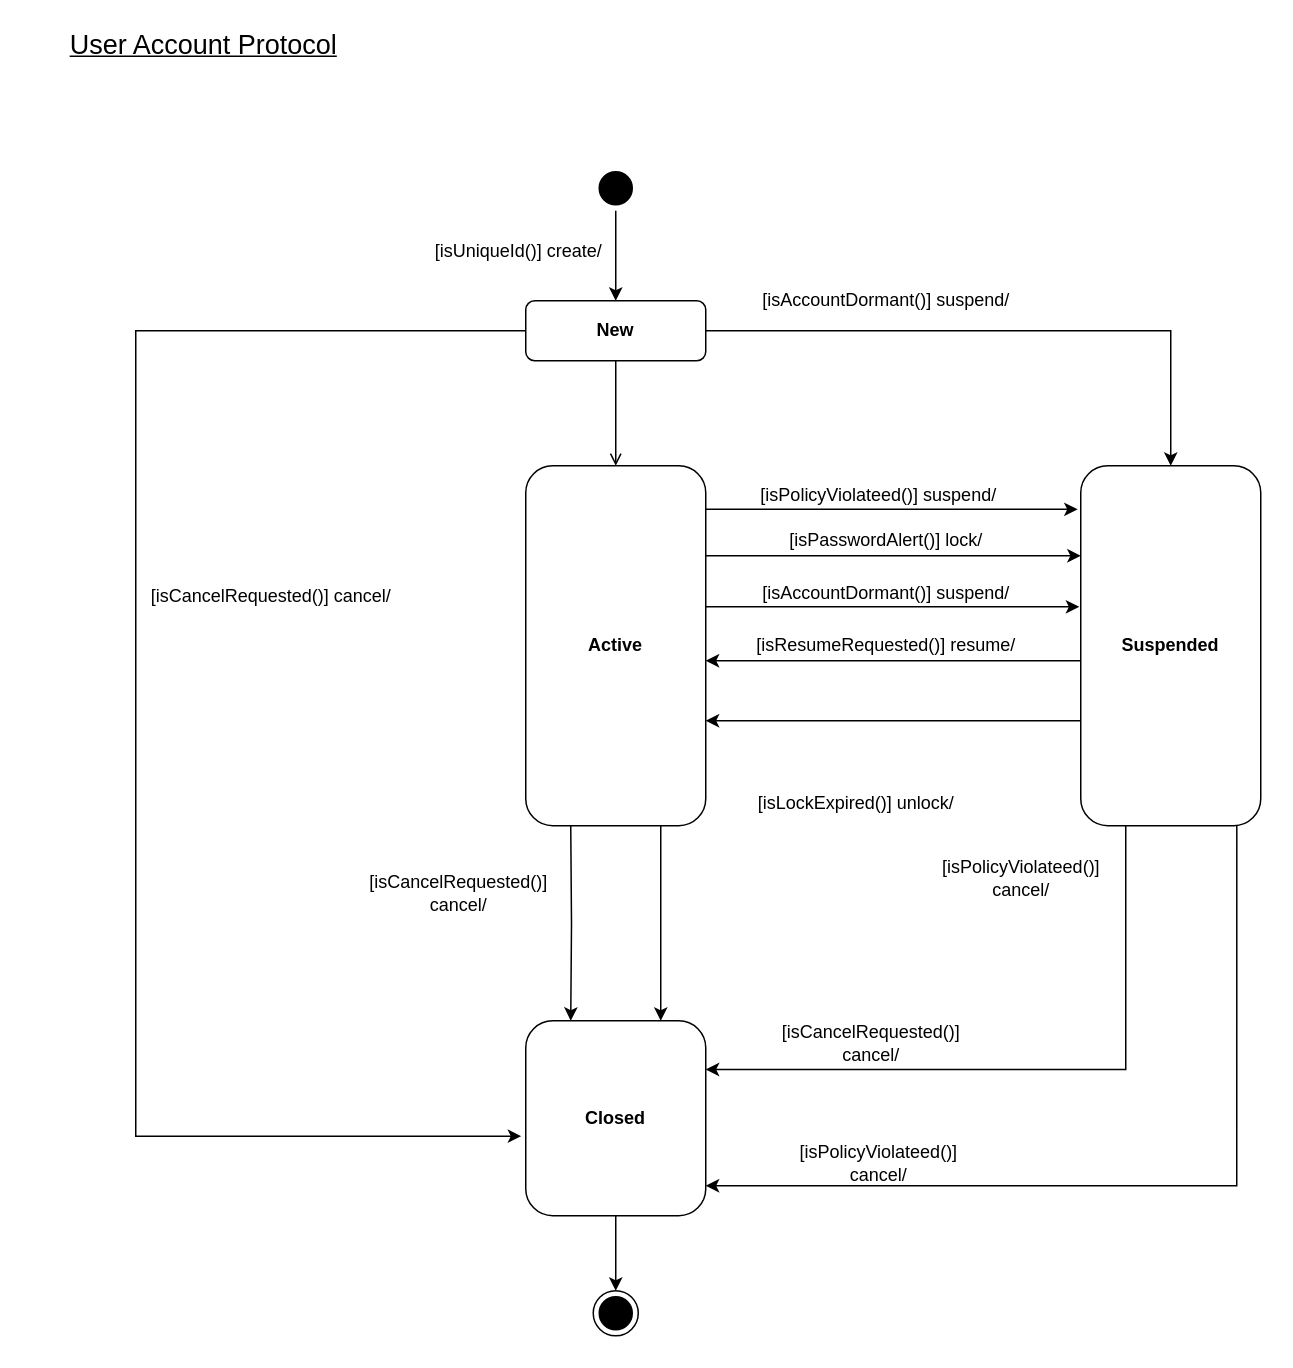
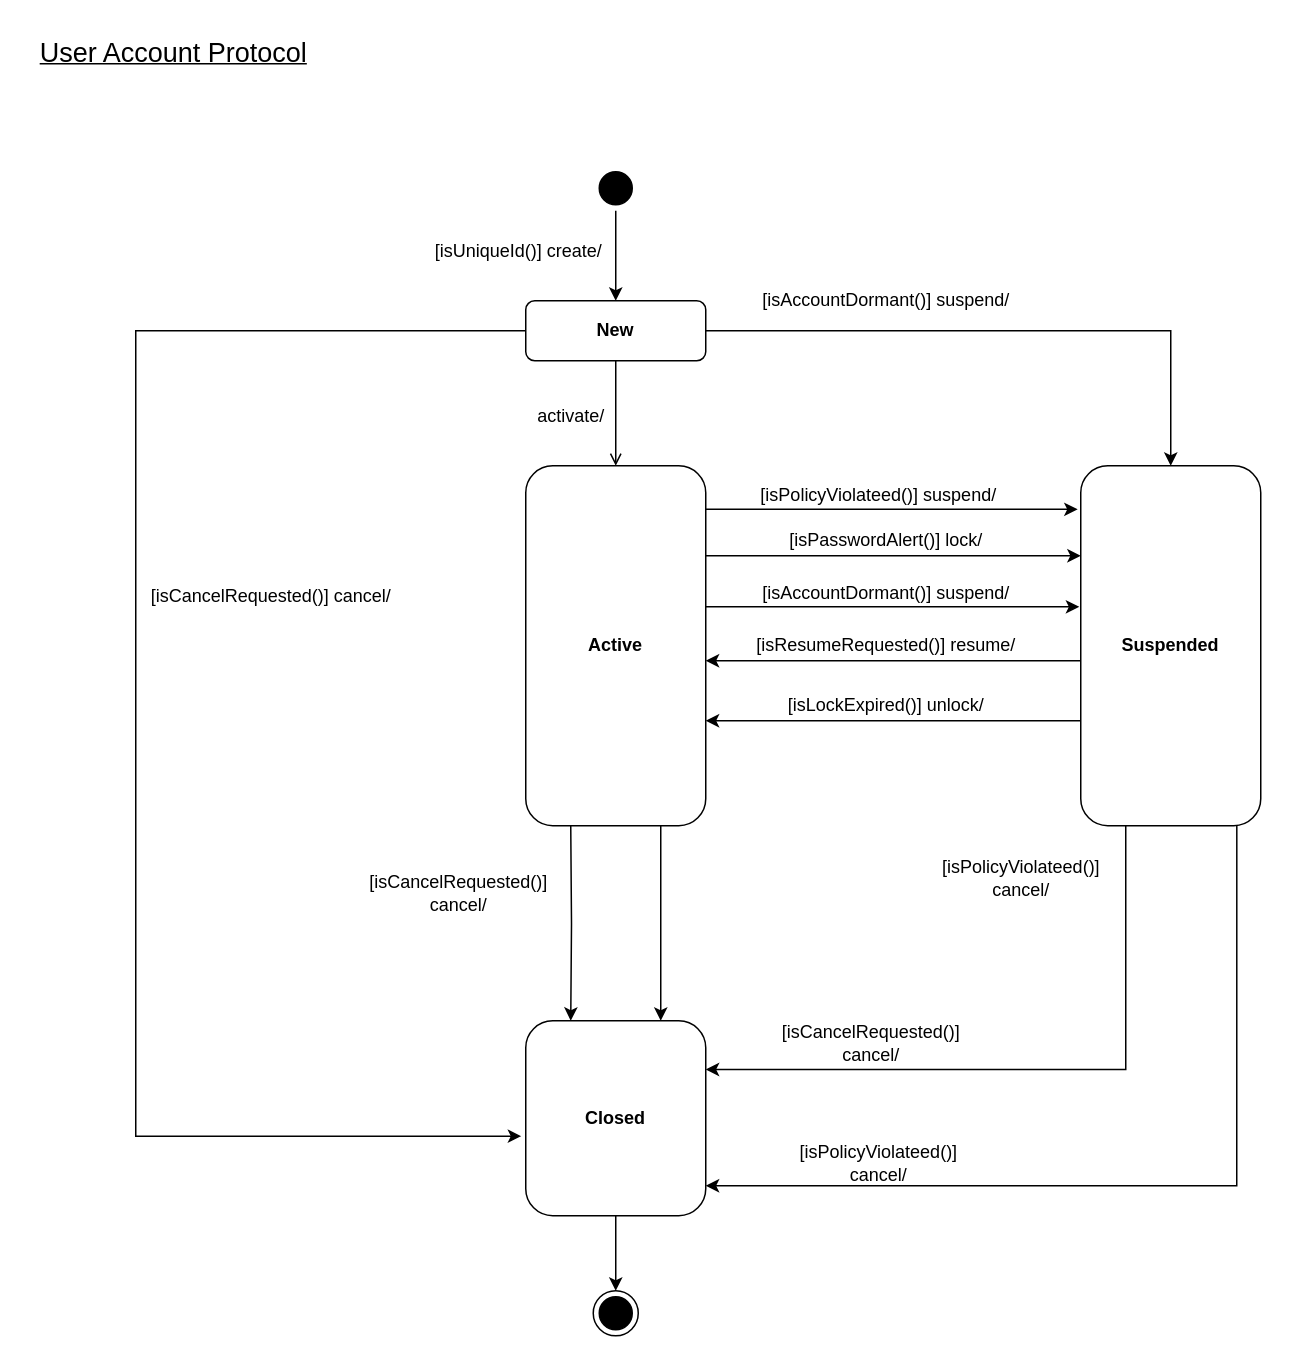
node "User Account Protocol": moved (203, 46) -> (173, 53)
node "activate/": added
node "[isLockExpired()] unlock/": moved (856, 803) -> (886, 706)
